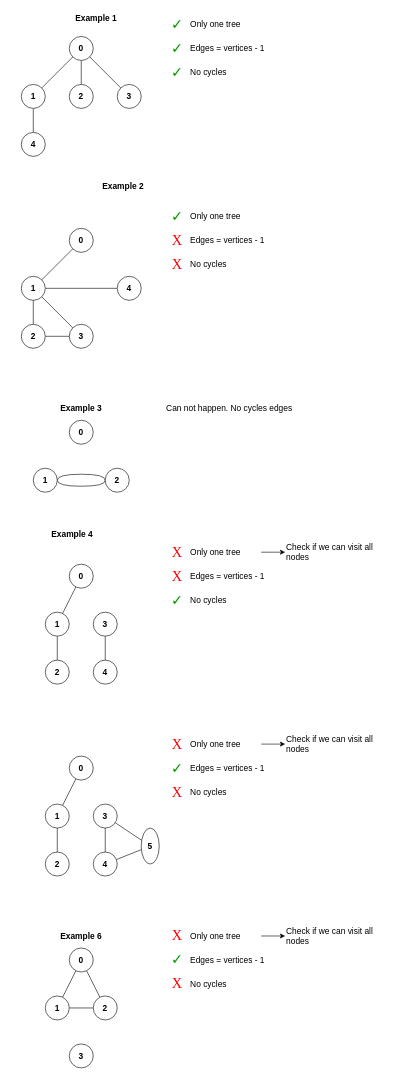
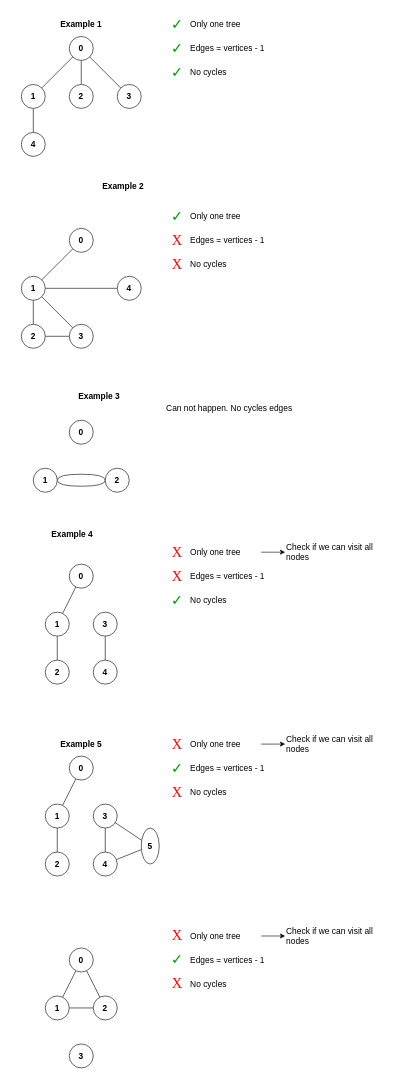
node "Example 1": moved (96, 18) -> (81, 24)
node "Example 3": moved (81, 408) -> (99, 396)
node "Example 5": added
node "Example 6": removed
